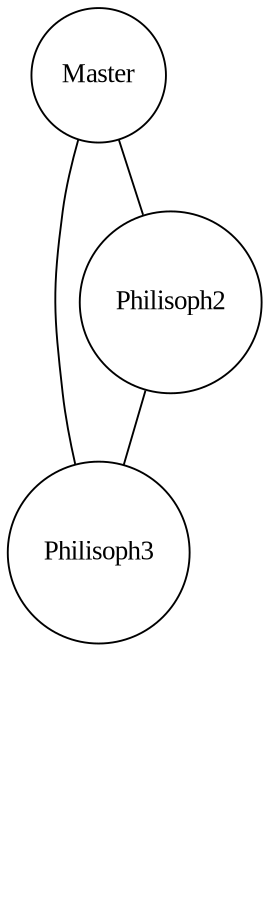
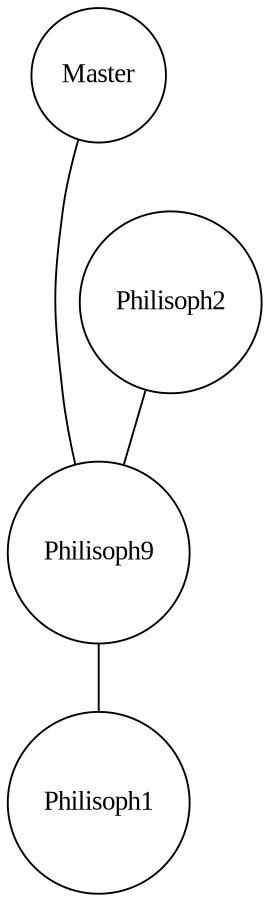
edge "Master" -- "Philisoph2": removed
node "Philisoph3": label "Philisoph3" -> "Philisoph9"
node "Philisoph1": added
